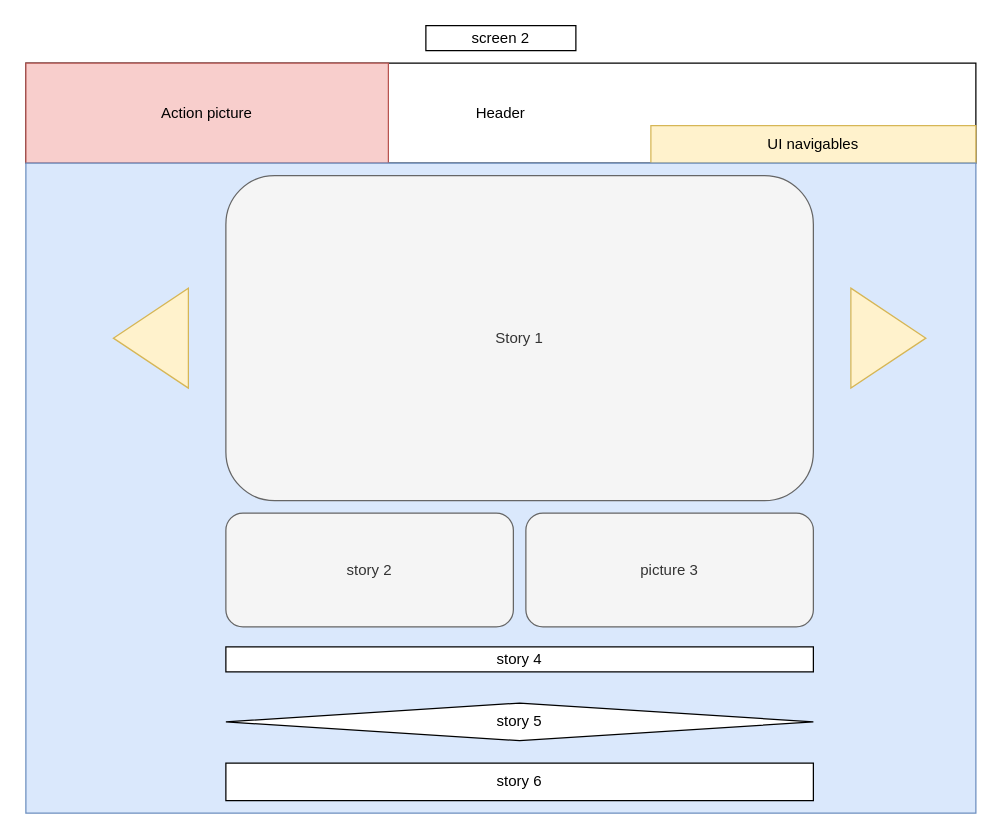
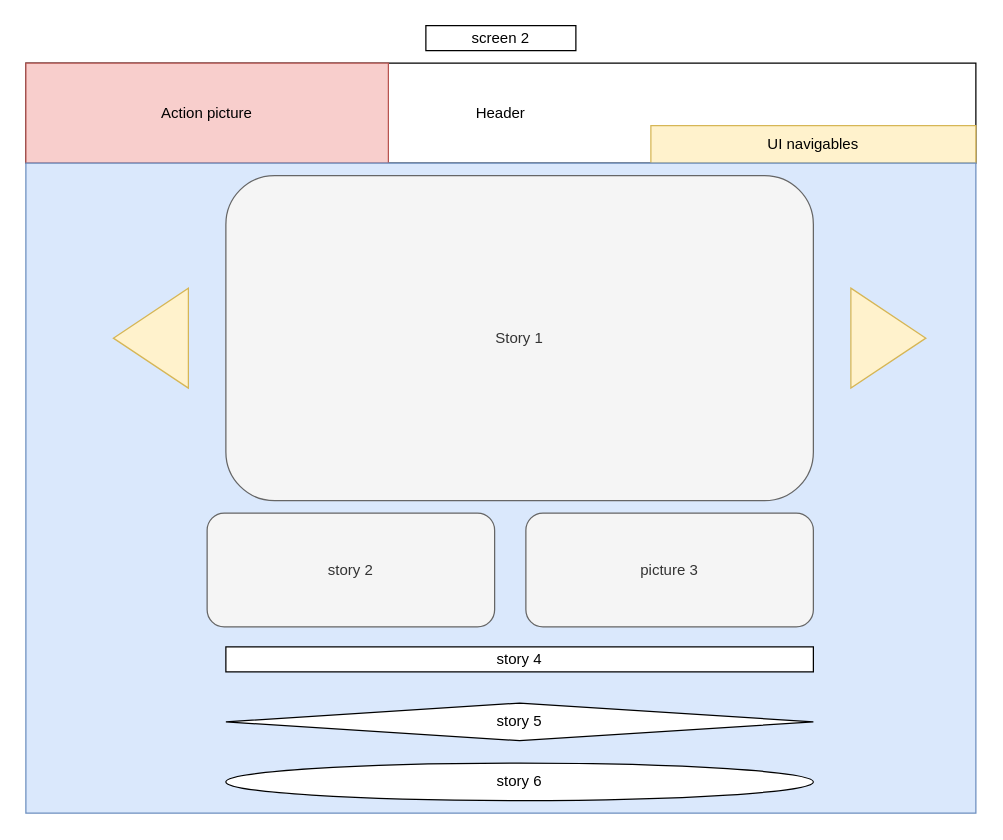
node "story 2": moved (369, 570) -> (351, 570)
node "story 6": shape rectangle -> ellipse
